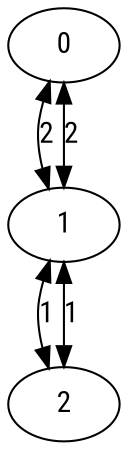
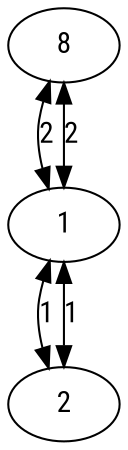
node "0": label "0" -> "8"
